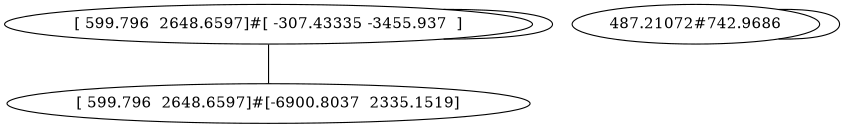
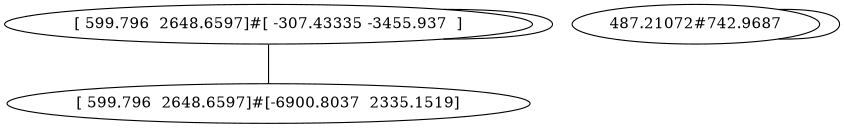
node "487.21072#742.9686": label "487.21072#742.9686" -> "487.21072#742.9687"
